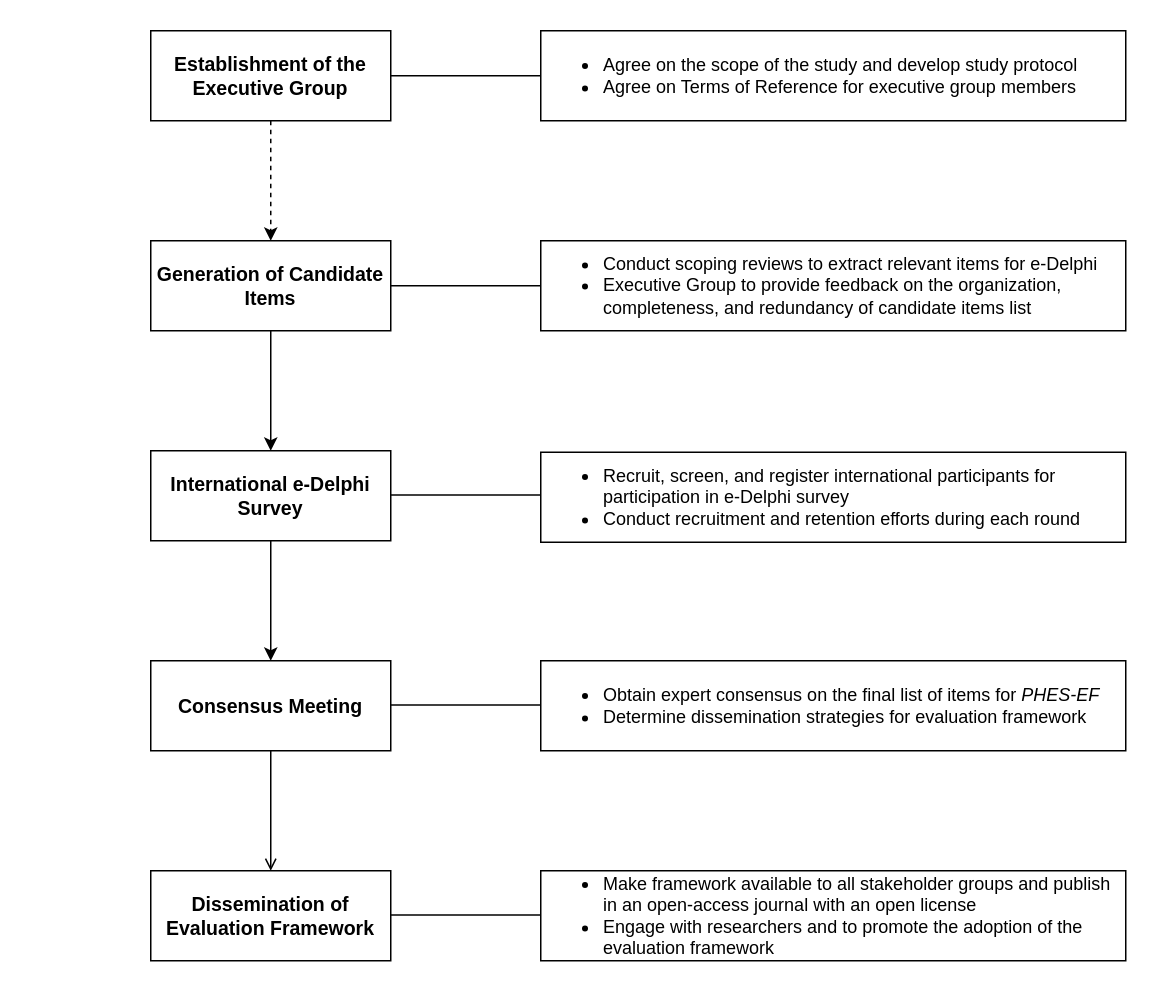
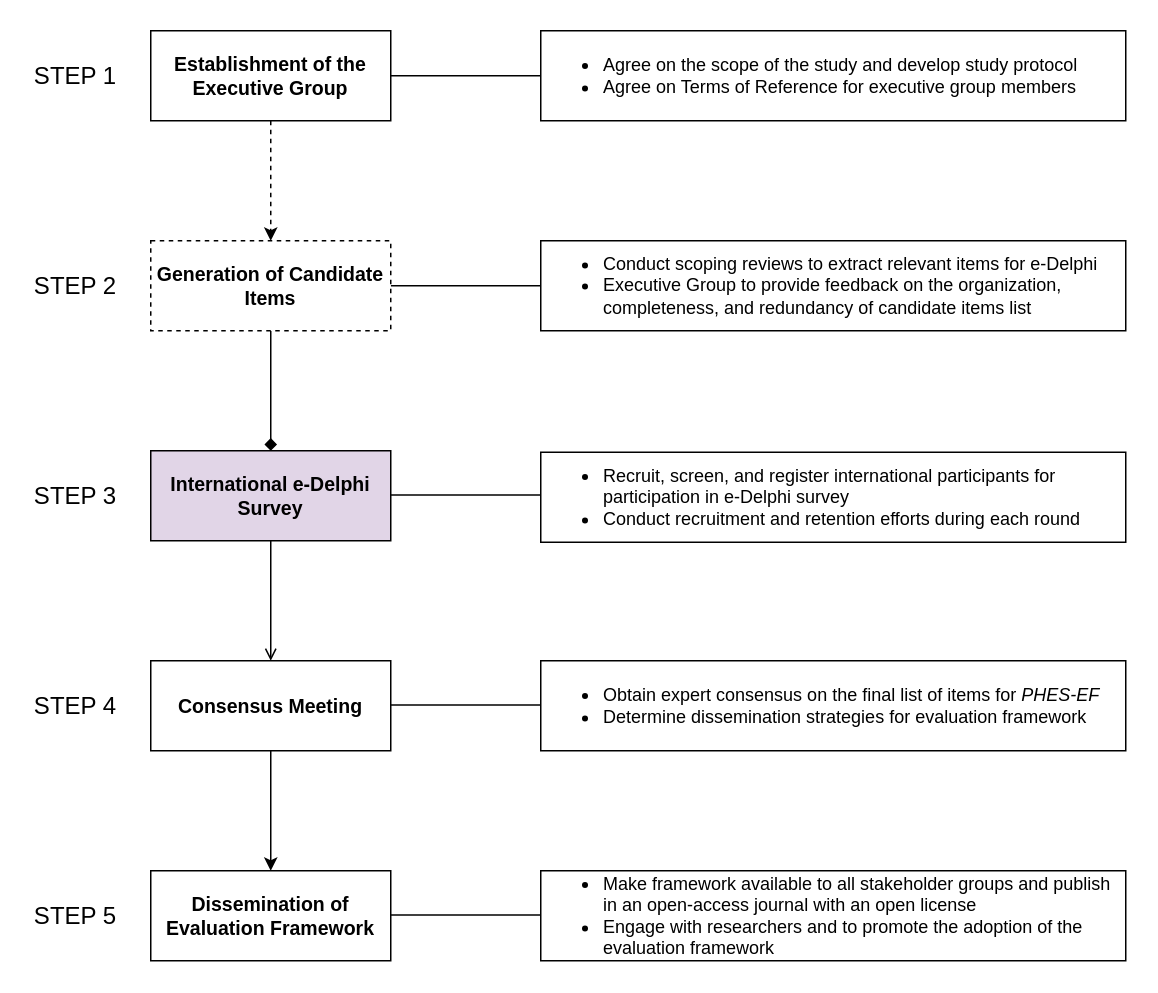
node "STEP 1": added
node "STEP 2": added
node "Generation of Candidate Items": style solid -> dashed
edge "Generation of Candidate Items" -> "International e-Delphi Survey": arrowhead classic -> diamond
node "STEP 3": added
node "International e-Delphi Survey": fillcolor #ffffff -> #e1d5e7
edge "International e-Delphi Survey" -> "Consensus Meeting": arrowhead classic -> open
node "STEP 4": added
edge "Consensus Meeting" -> "Dissemination of Evaluation Framework": arrowhead open -> classic
node "STEP 5": added
